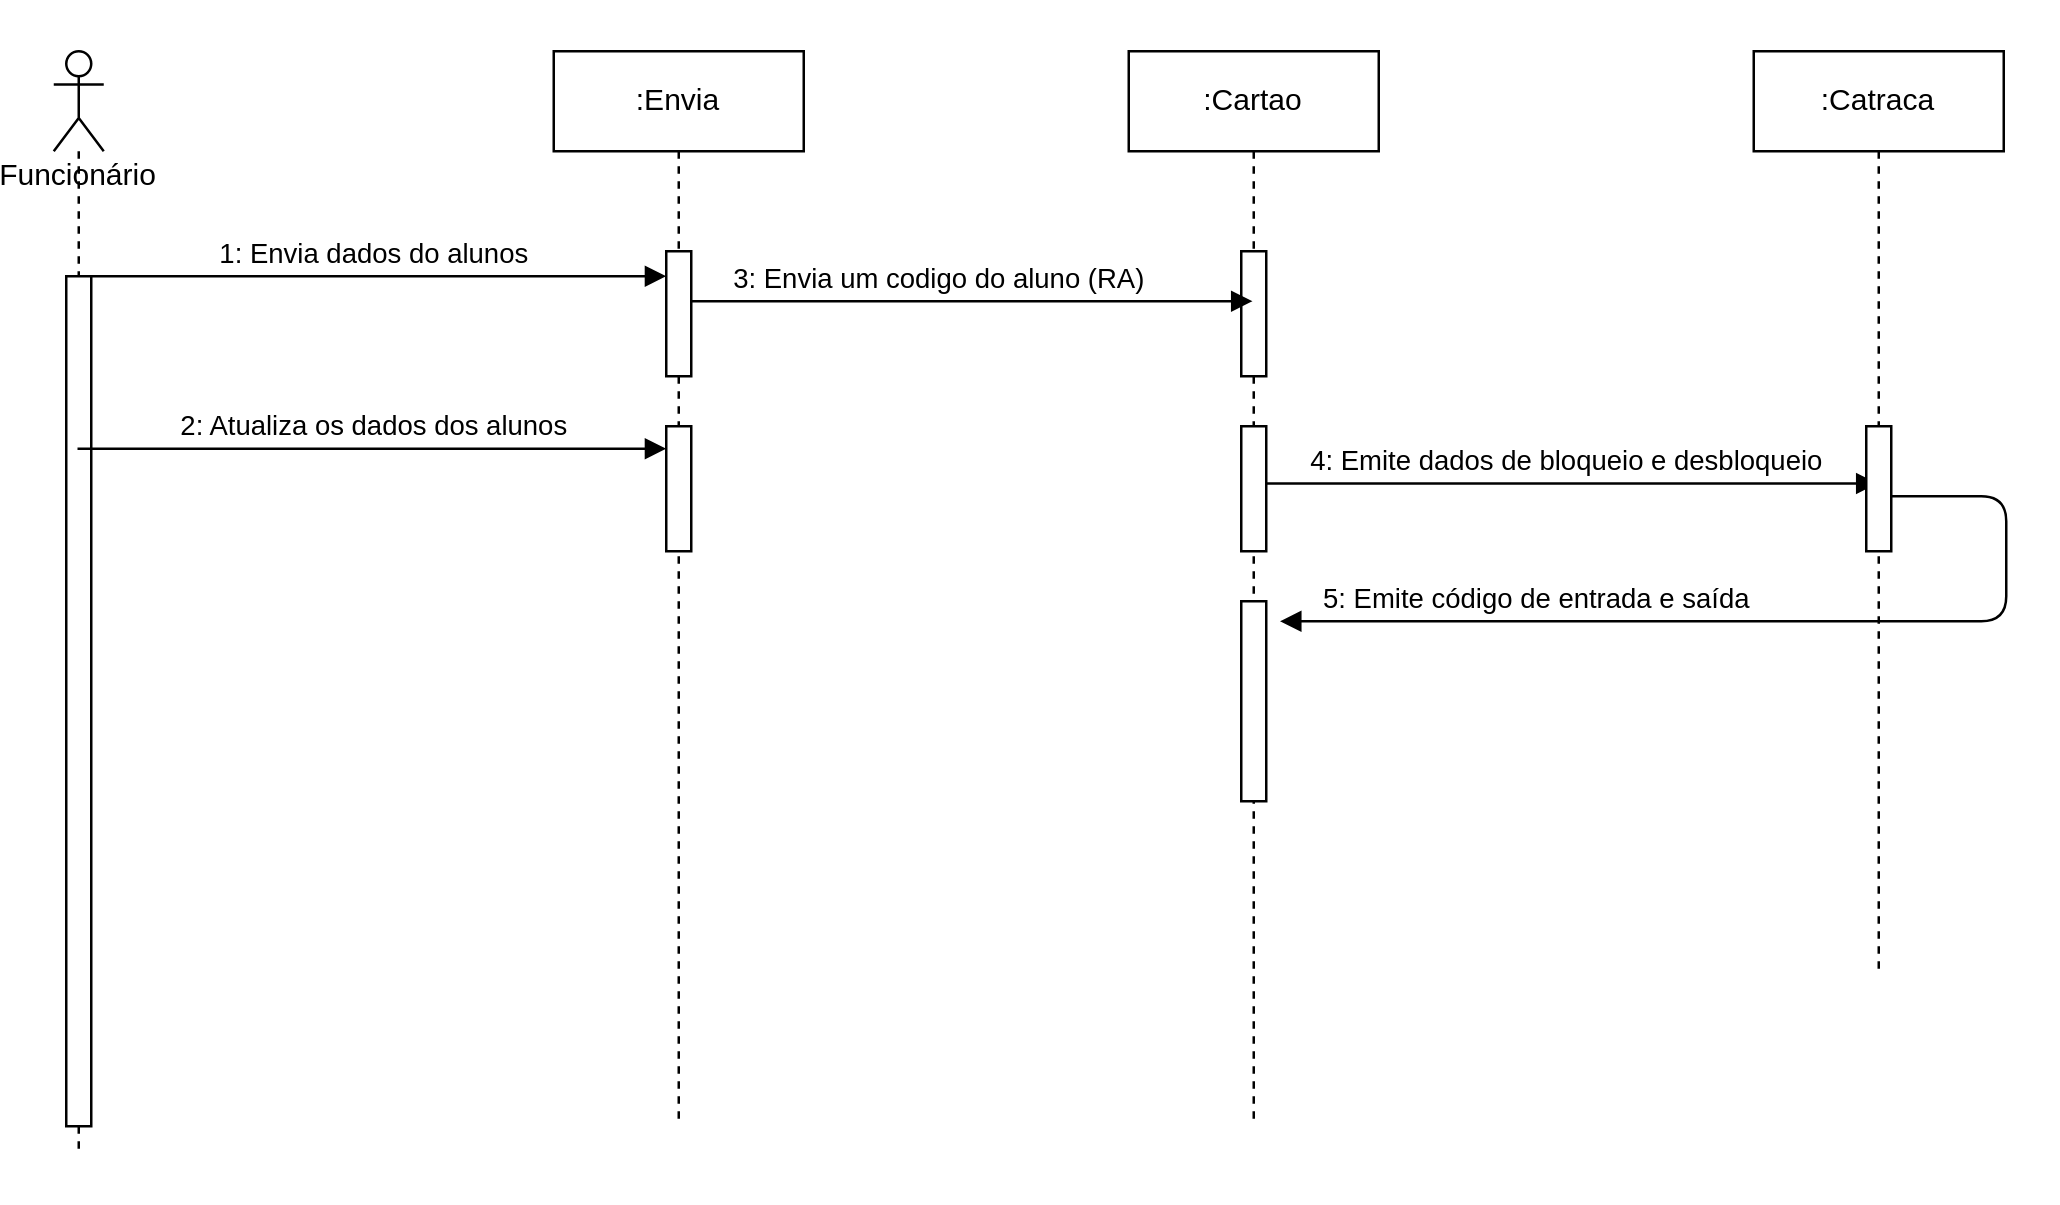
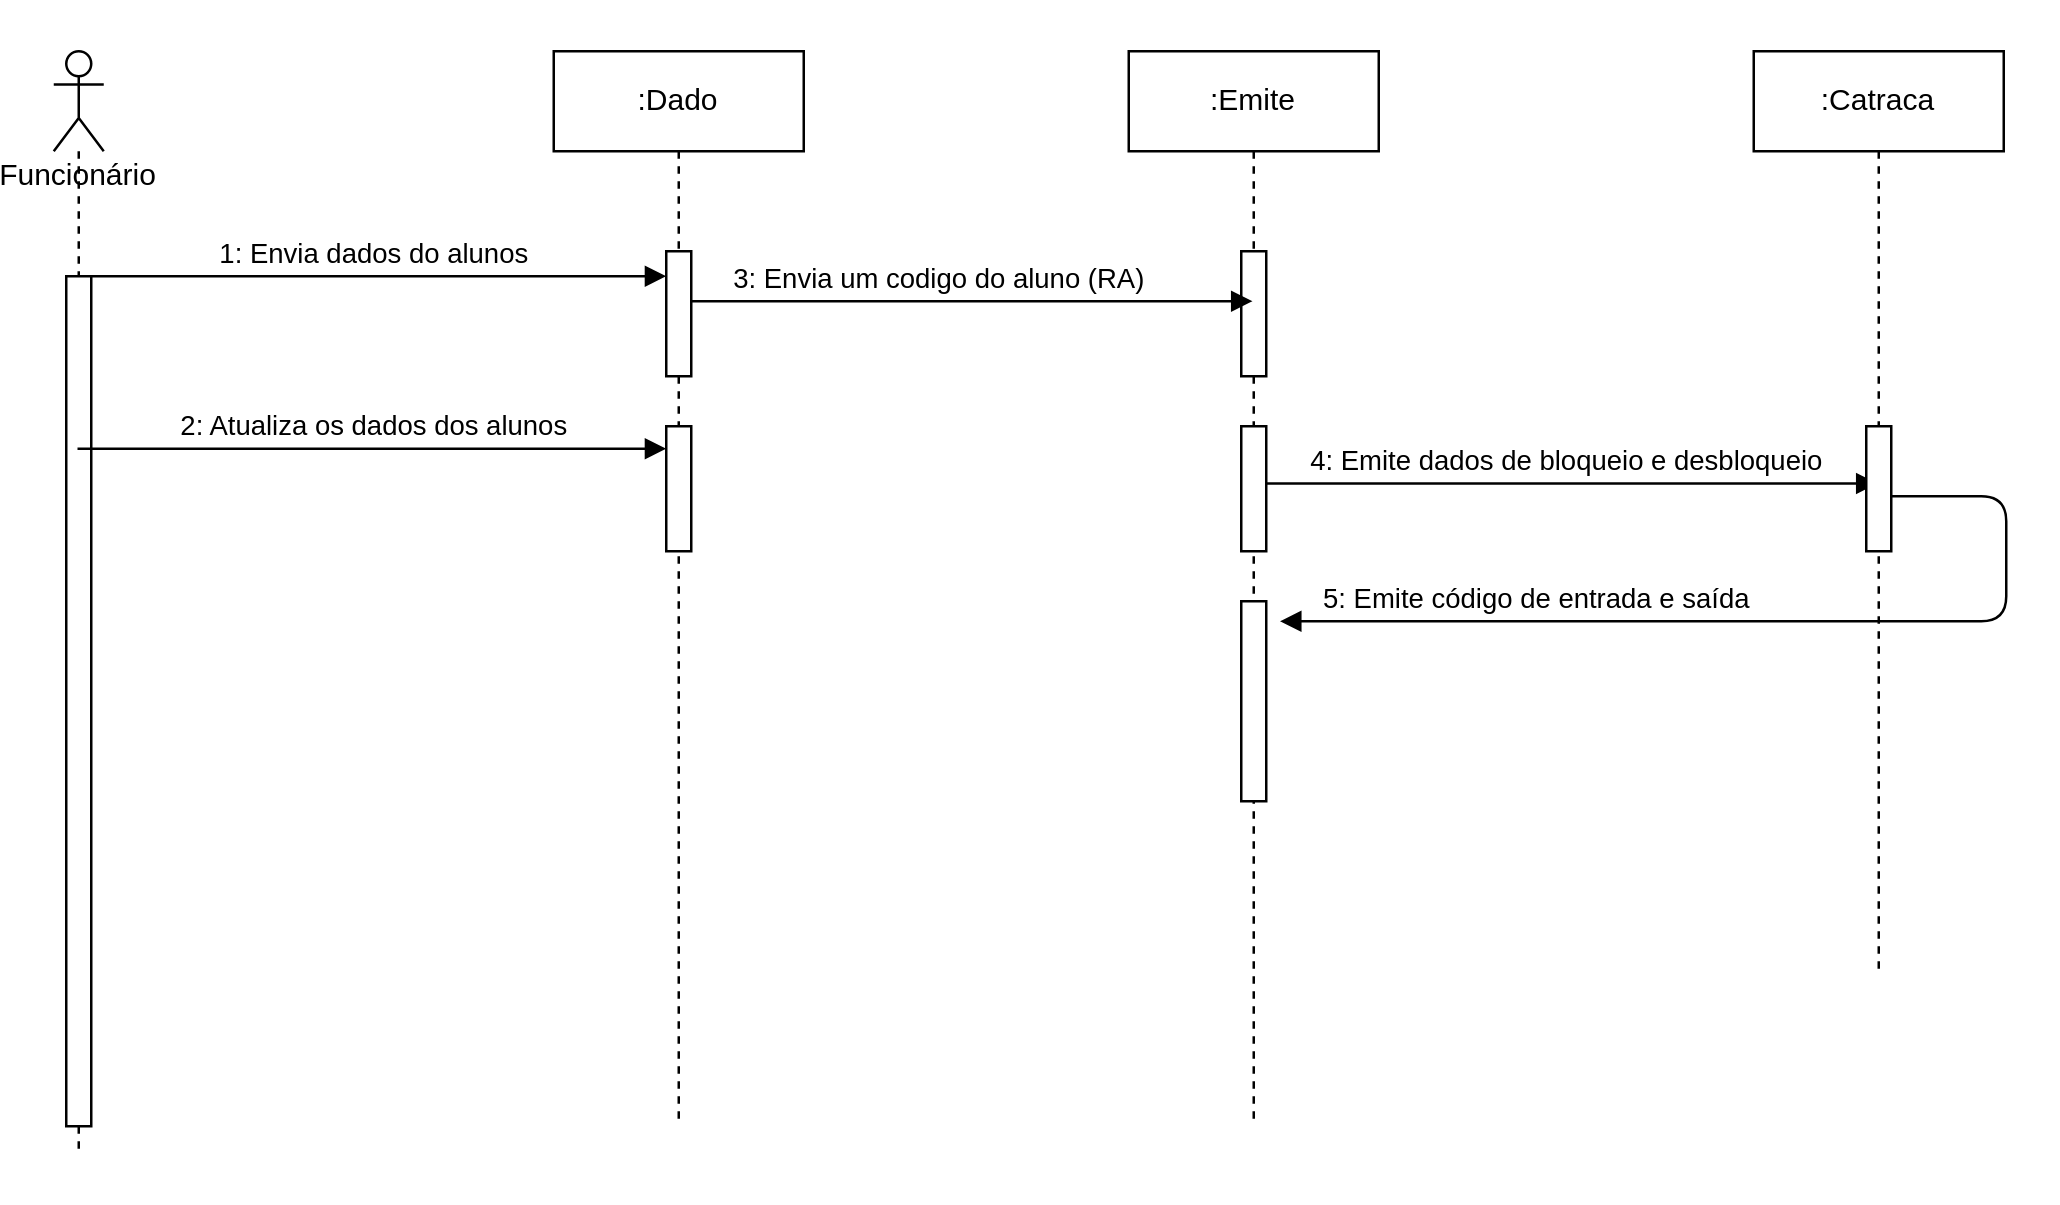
node ":Envia": label ":Envia" -> ":Dado"
node ":Cartao": label ":Cartao" -> ":Emite"
